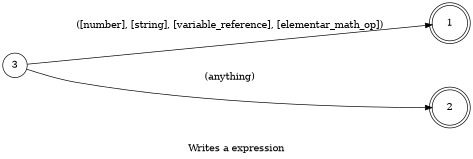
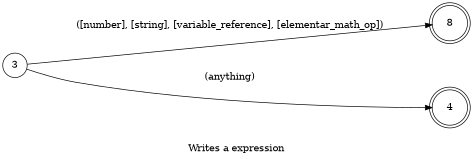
node "1": label "1" -> "8"
node "2": label "2" -> "4"
